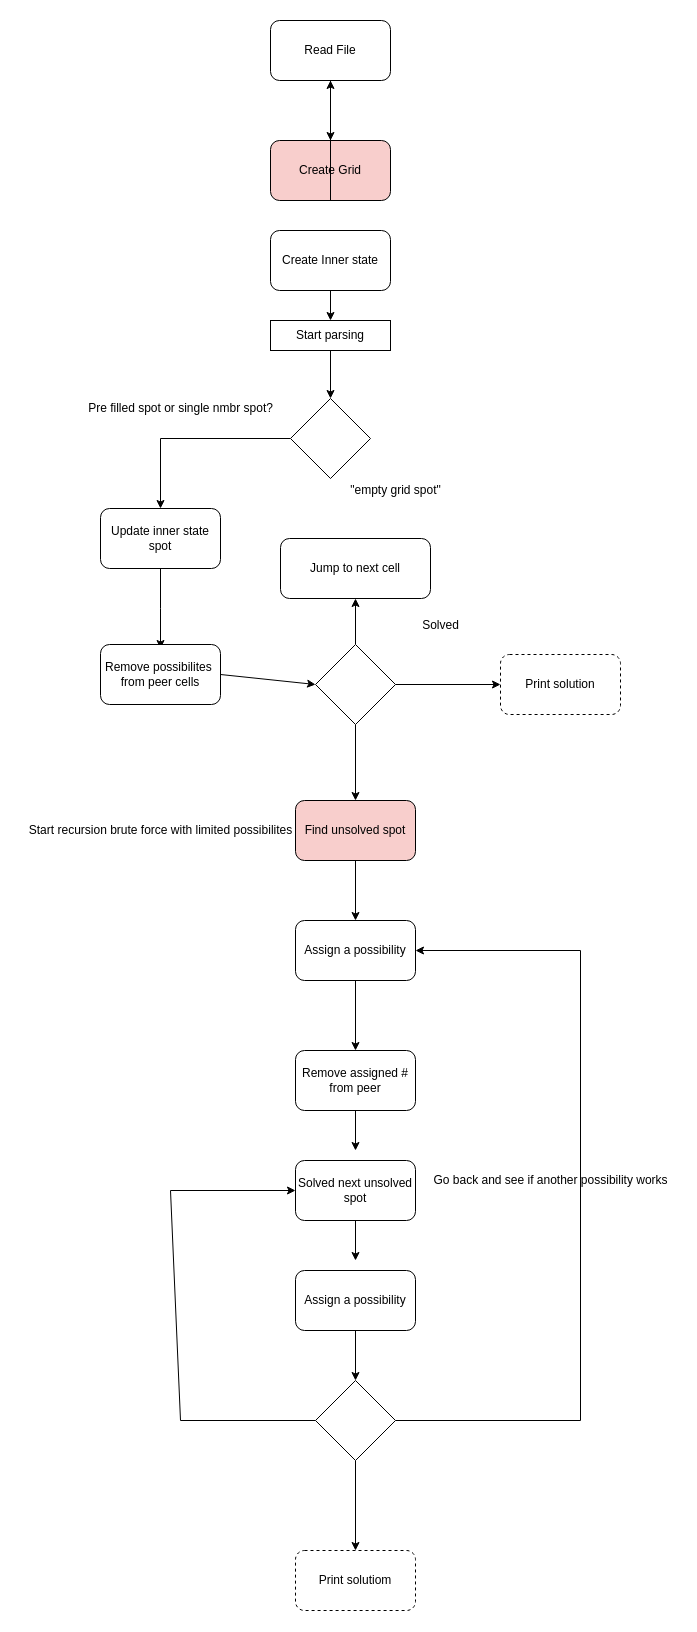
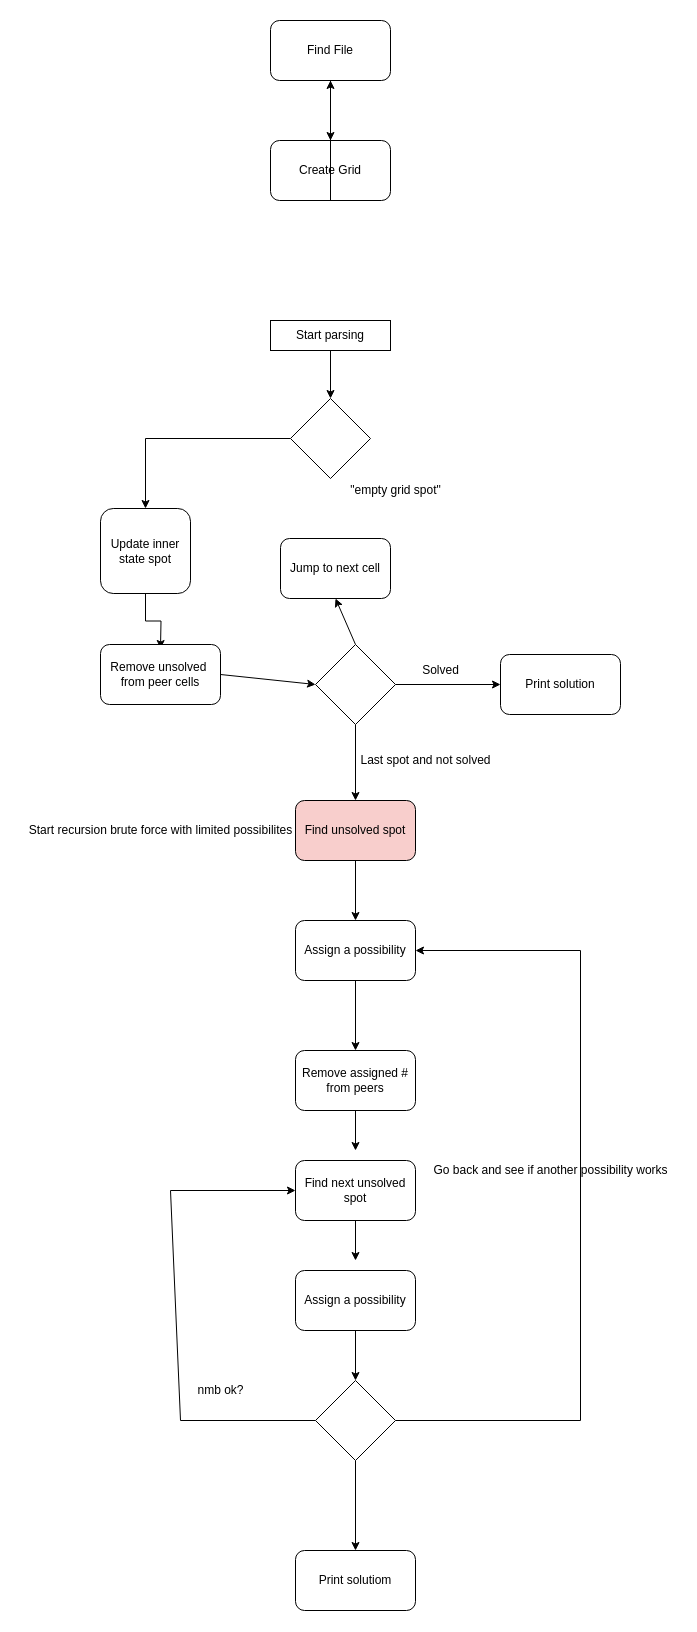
node "Read File": label "Read File" -> "Find File"
node "Create Grid": fillcolor #f8cecc -> #ffffff
node "Create Inner state": removed
edge "Create Inner state" -> "Start parsing": removed
node "Pre filled spot or single nmbr spot?": removed
node "Update inner state spot": size 120x60 -> 90x85
node "Jump to next cell": size 150x60 -> 110x60
node "Solved": moved (441, 626) -> (441, 671)
node "Remove possibilites from peer cells": label "Remove possibilites from peer cells" -> "Remove unsolved from peer cells"
node "Print solution": style dashed -> solid
node "Last spot and not solved": added
node "Remove assigned # from peer": label "Remove assigned # from peer" -> "Remove assigned # from peers"
node "Go back and see if another possibility works": moved (551, 1181) -> (551, 1171)
node "Solved next unsolved spot": label "Solved next unsolved spot" -> "Find next unsolved spot"
node "nmb ok?": added
node "Print solutiom": style dashed -> solid
